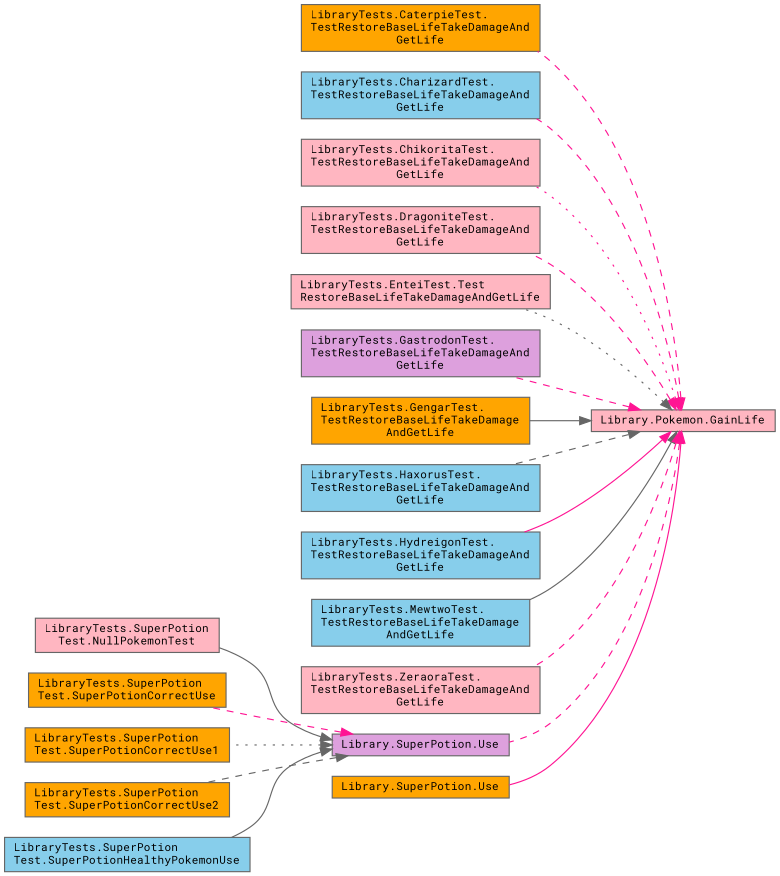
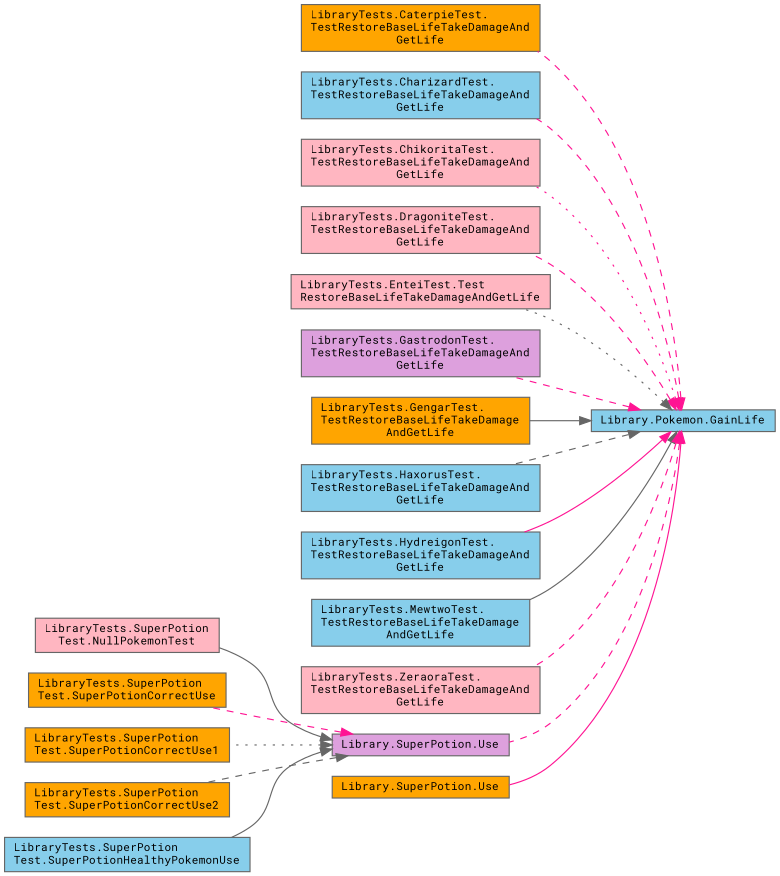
node "Library.Pokemon.GainLife": fillcolor lightpink -> skyblue
